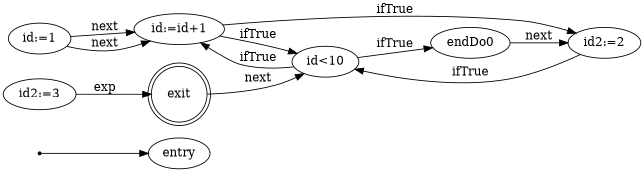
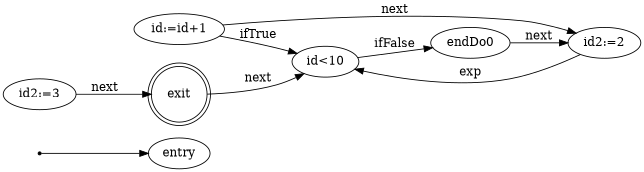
edge "id:=id+1" -> "id2:=2": label "ifTrue" -> "next"
node "id:=1": removed
edge "id<10" -> "endDo0": label "ifTrue" -> "ifFalse"
edge "id<10" -> "id:=id+1": removed, label "ifTrue"
edge "id2:=2" -> "id<10": label "ifTrue" -> "exp"
edge "id2:=3" -> "exit": label "exp" -> "next"
